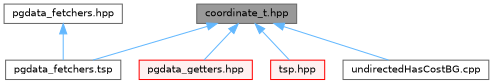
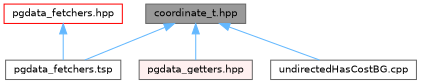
node "pgdata_fetchers.hpp": color grey40 -> red
node "pgdata_getters.hpp": color red -> grey40
node "tsp.hpp": removed
